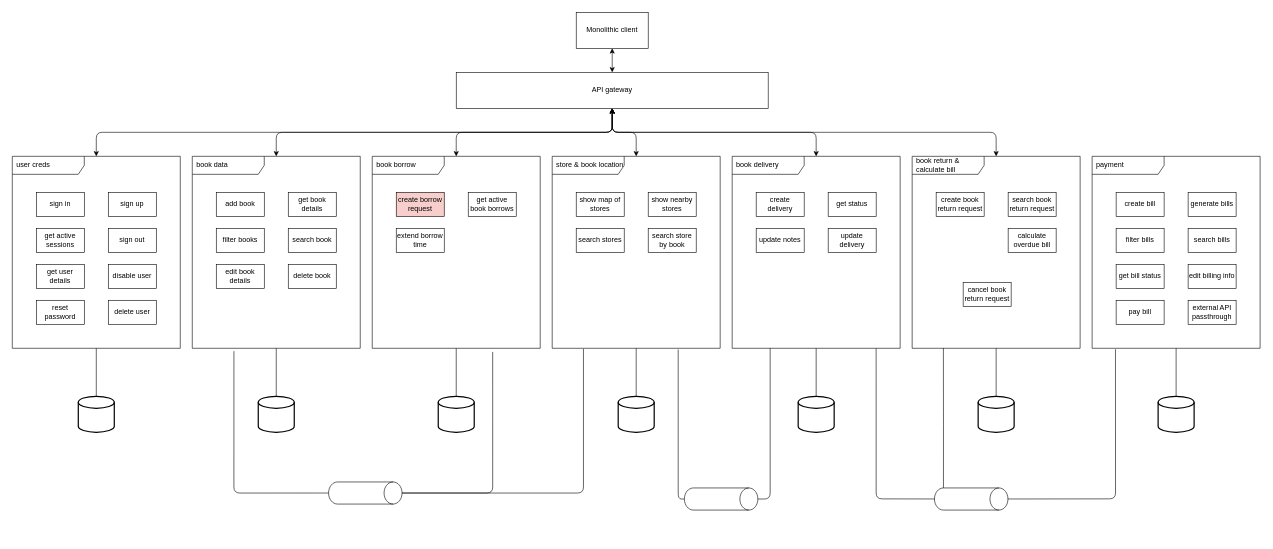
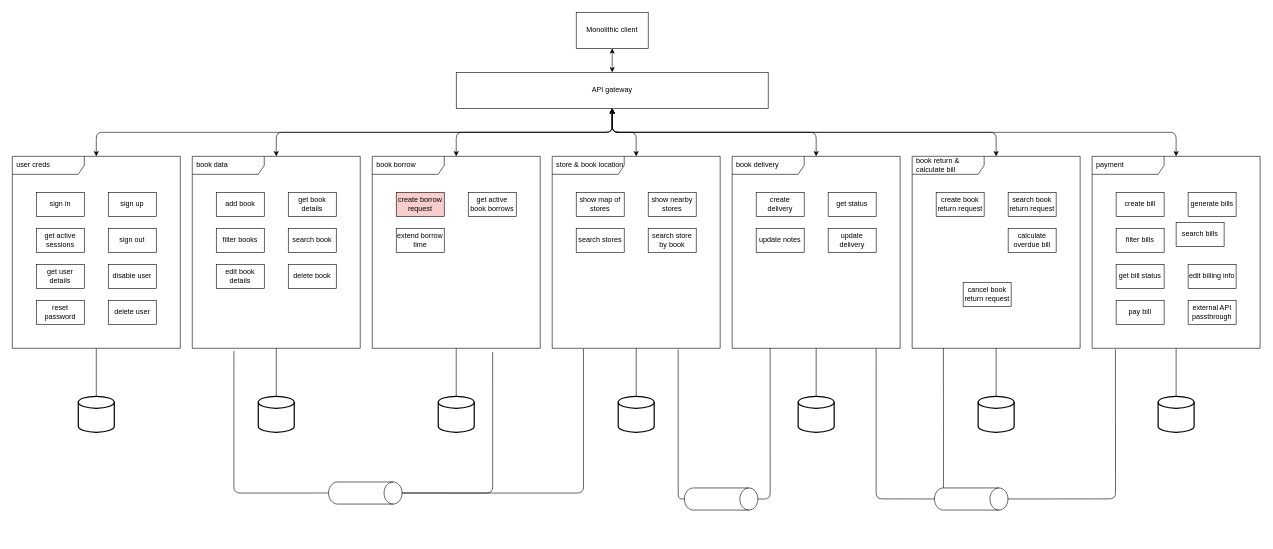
edge "API gateway" -- "payment": added
node "search bills": moved (1212, 240) -> (1200, 234)
